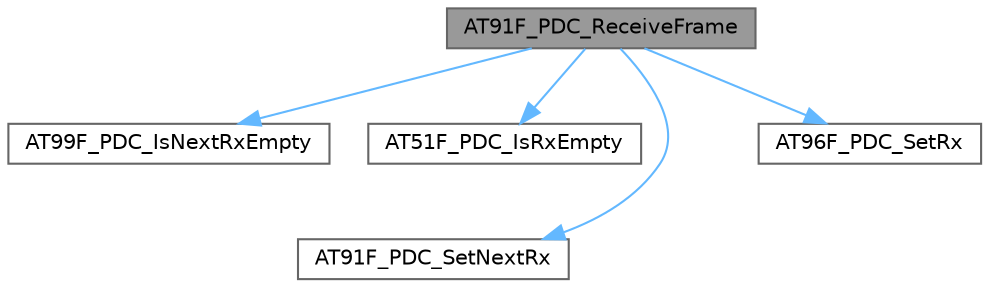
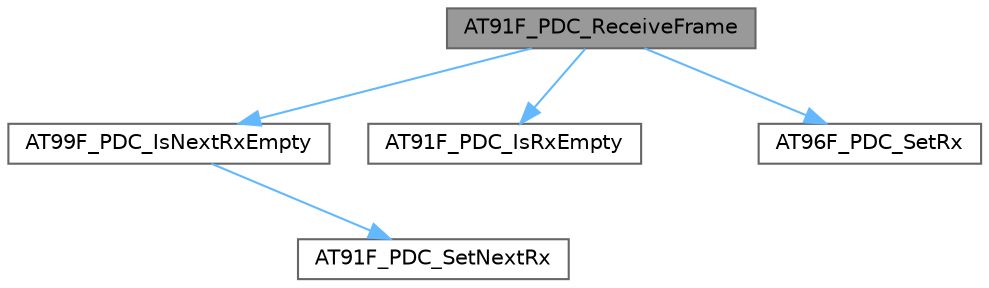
node "AT51F_PDC_IsRxEmpty": label "AT51F_PDC_IsRxEmpty" -> "AT91F_PDC_IsRxEmpty"
edge "AT91F_PDC_ReceiveFrame" -> "AT91F_PDC_SetNextRx": now "AT99F_PDC_IsNextRxEmpty" -> "AT91F_PDC_SetNextRx"
